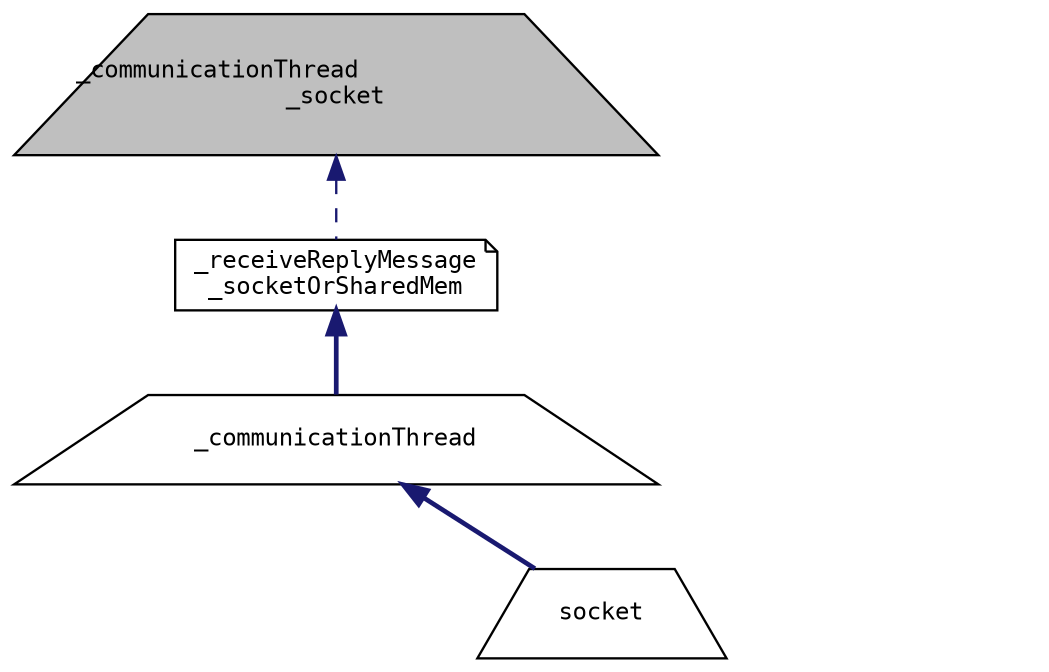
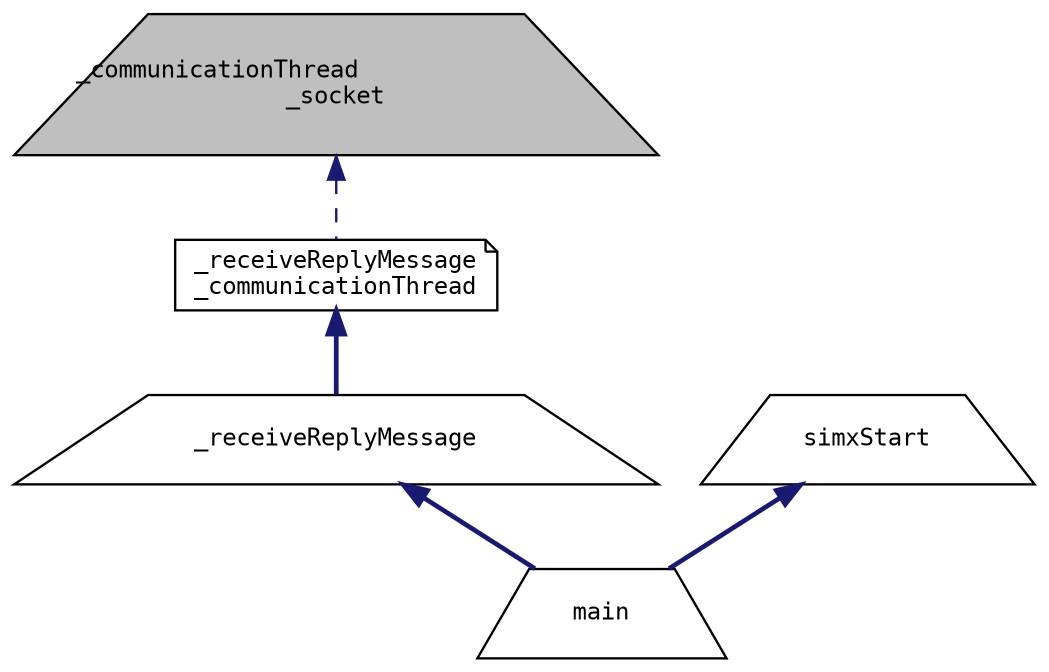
node "_receiveReplyMessage _socketOrSharedMem": label "_receiveReplyMessage _socketOrSharedMem" -> "_receiveReplyMessage _communicationThread"
node "_communicationThread": label "_communicationThread" -> "_receiveReplyMessage"
node "simxStart": added
node "socket": label "socket" -> "main"
